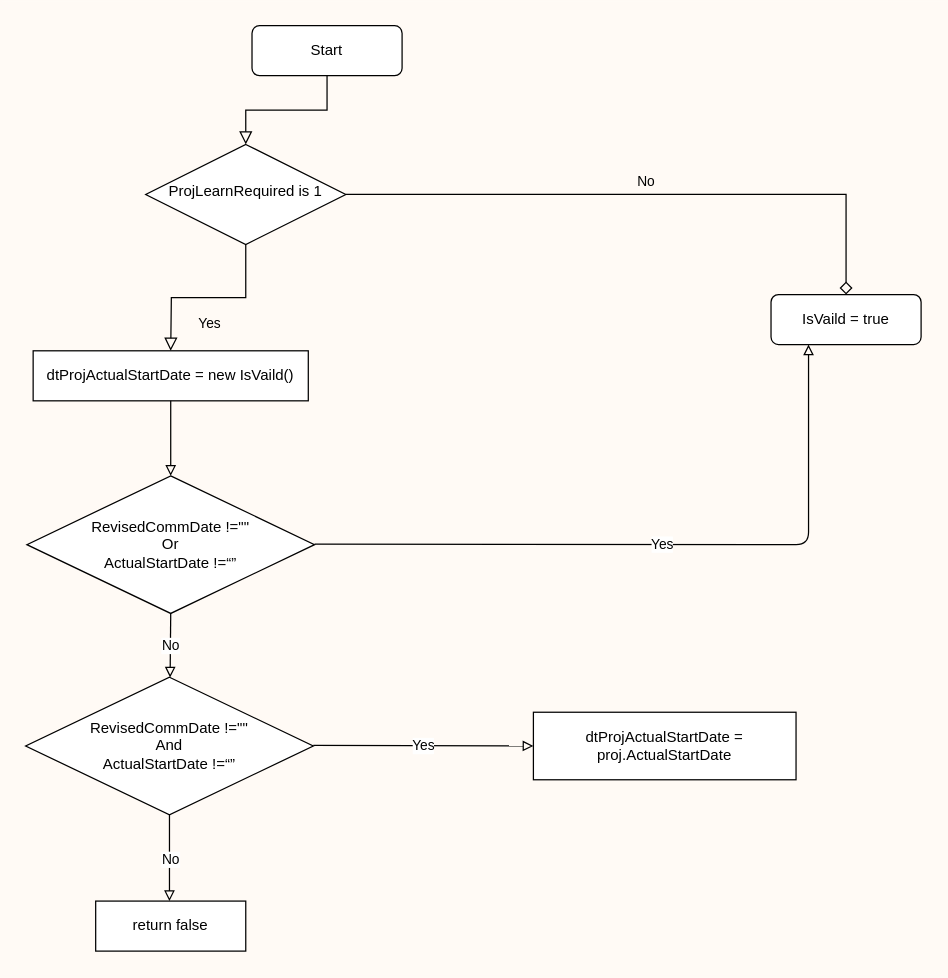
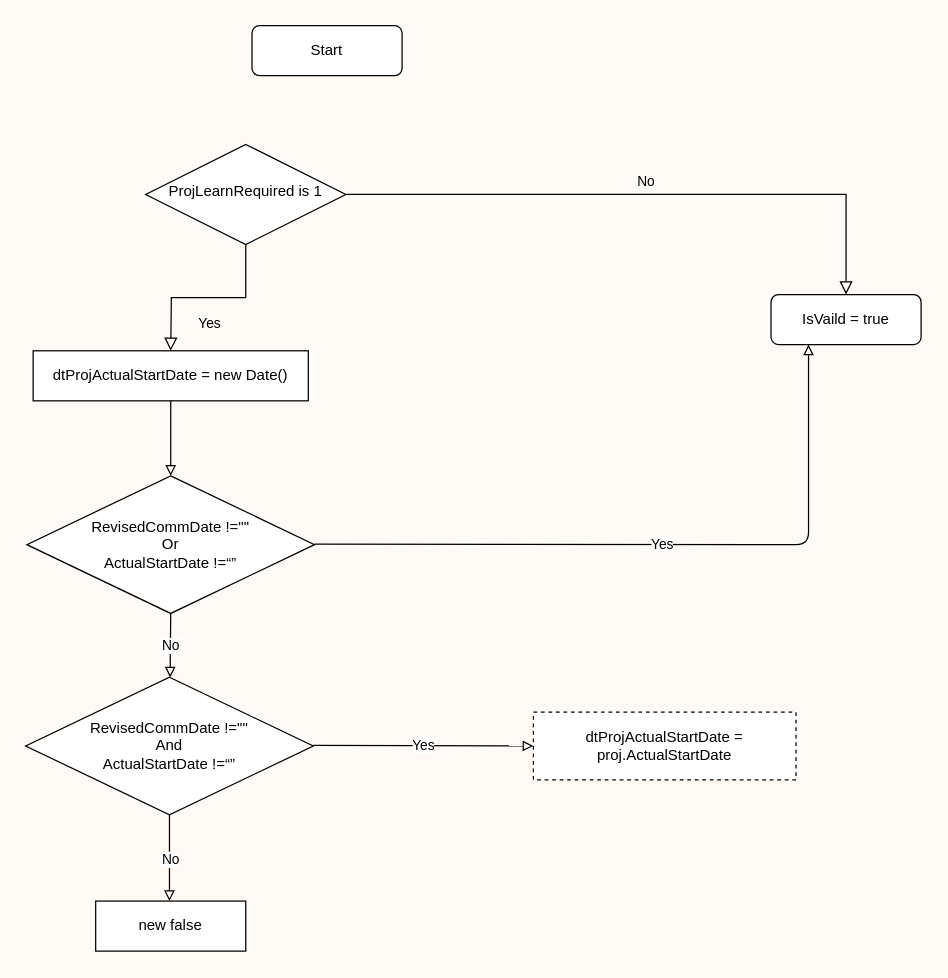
edge "Start" -> "ProjLearnRequired is 1": removed
edge "ProjLearnRequired is 1" -> "IsVaild = true": arrowhead diamond -> block
node "dtProjActualStartDate = new IsVaild()": label "dtProjActualStartDate = new IsVaild()" -> "dtProjActualStartDate = new Date()"
node "dtProjActualStartDate = proj.ActualStartDate": style solid -> dashed
node "return false": label "return false" -> "new false"
